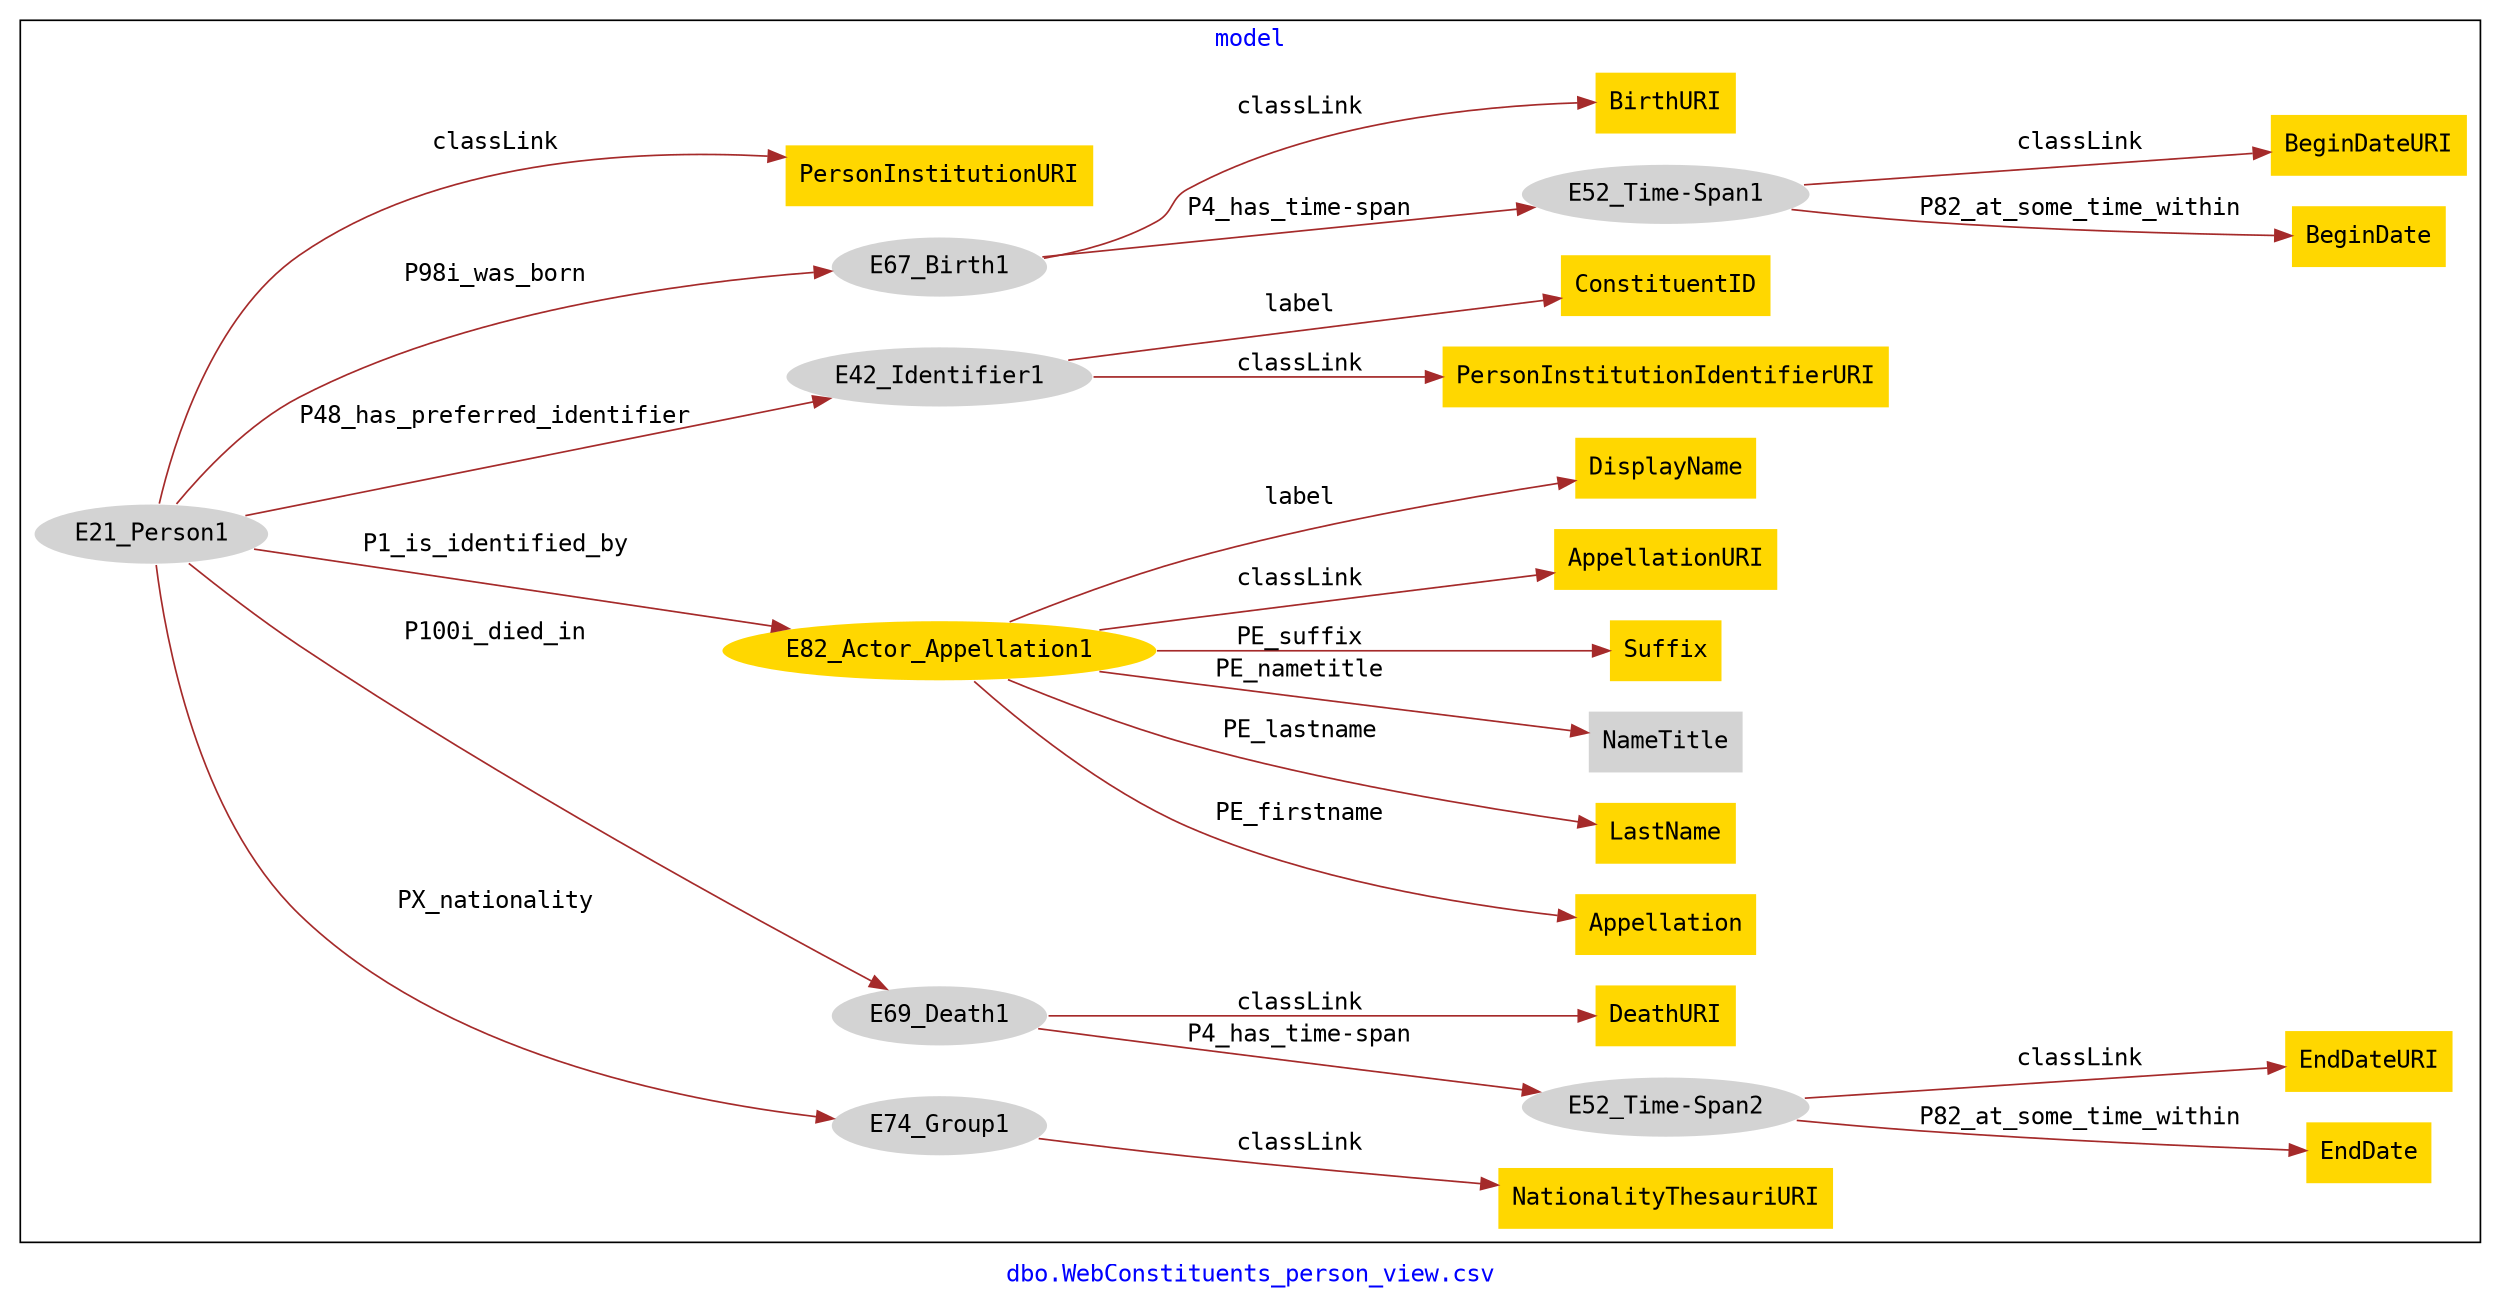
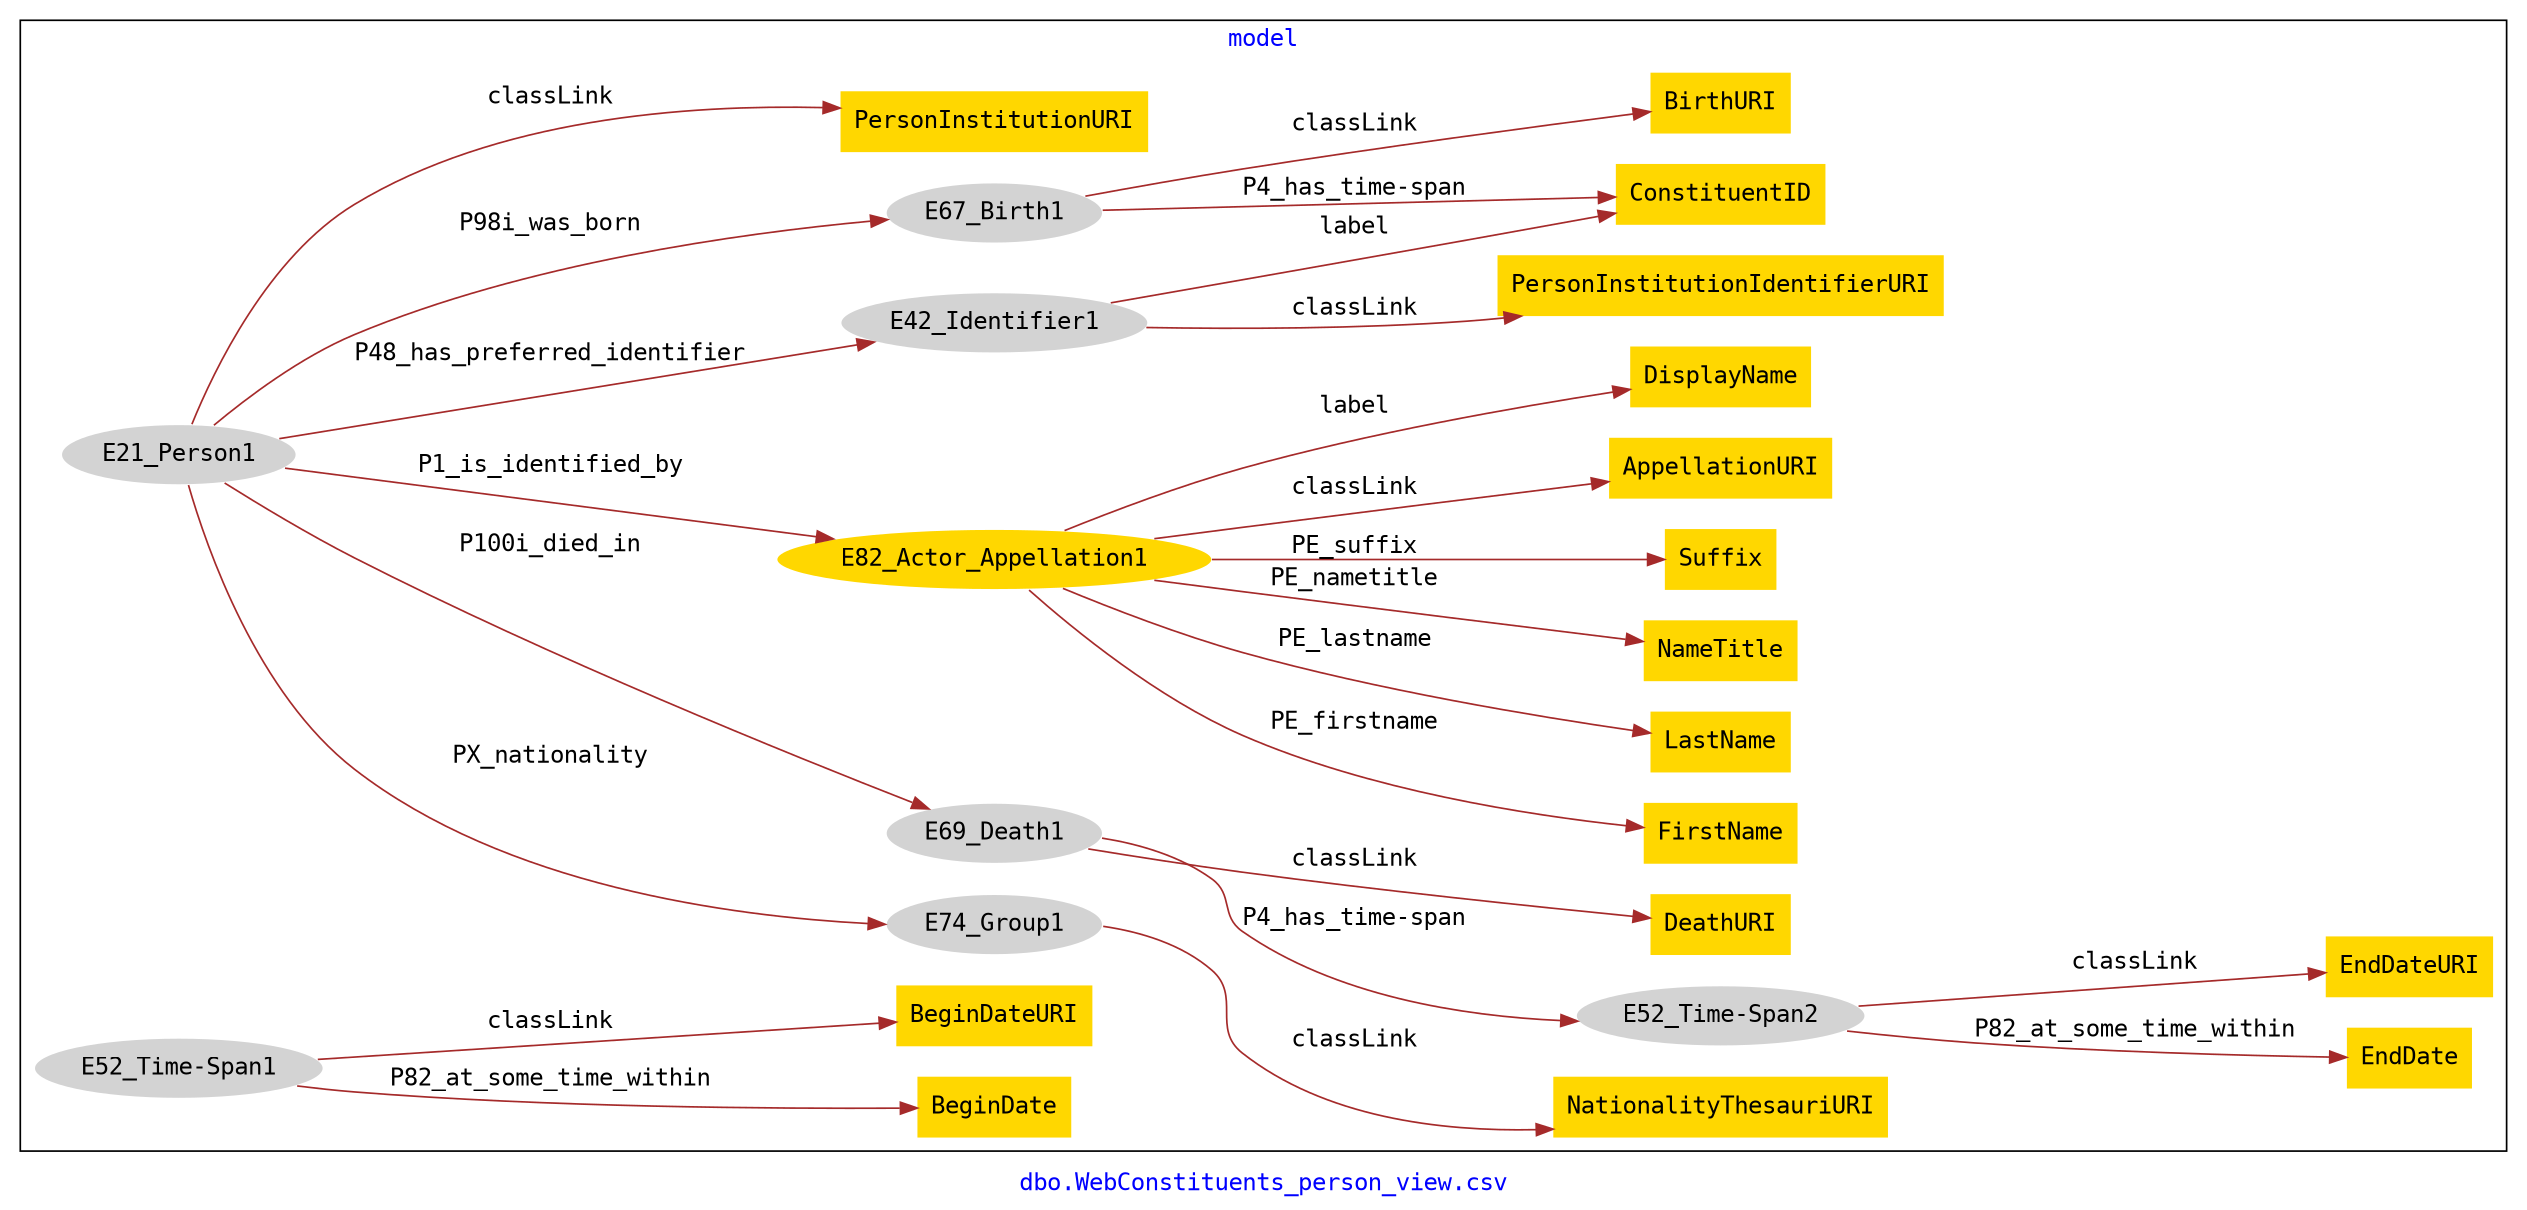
edge "E67_Birth1" -> "E52_Time-Span1": now "E67_Birth1" -> "ConstituentID"
node "NameTitle": fillcolor lightgray -> gold
node "Appellation": label "Appellation" -> "FirstName"
